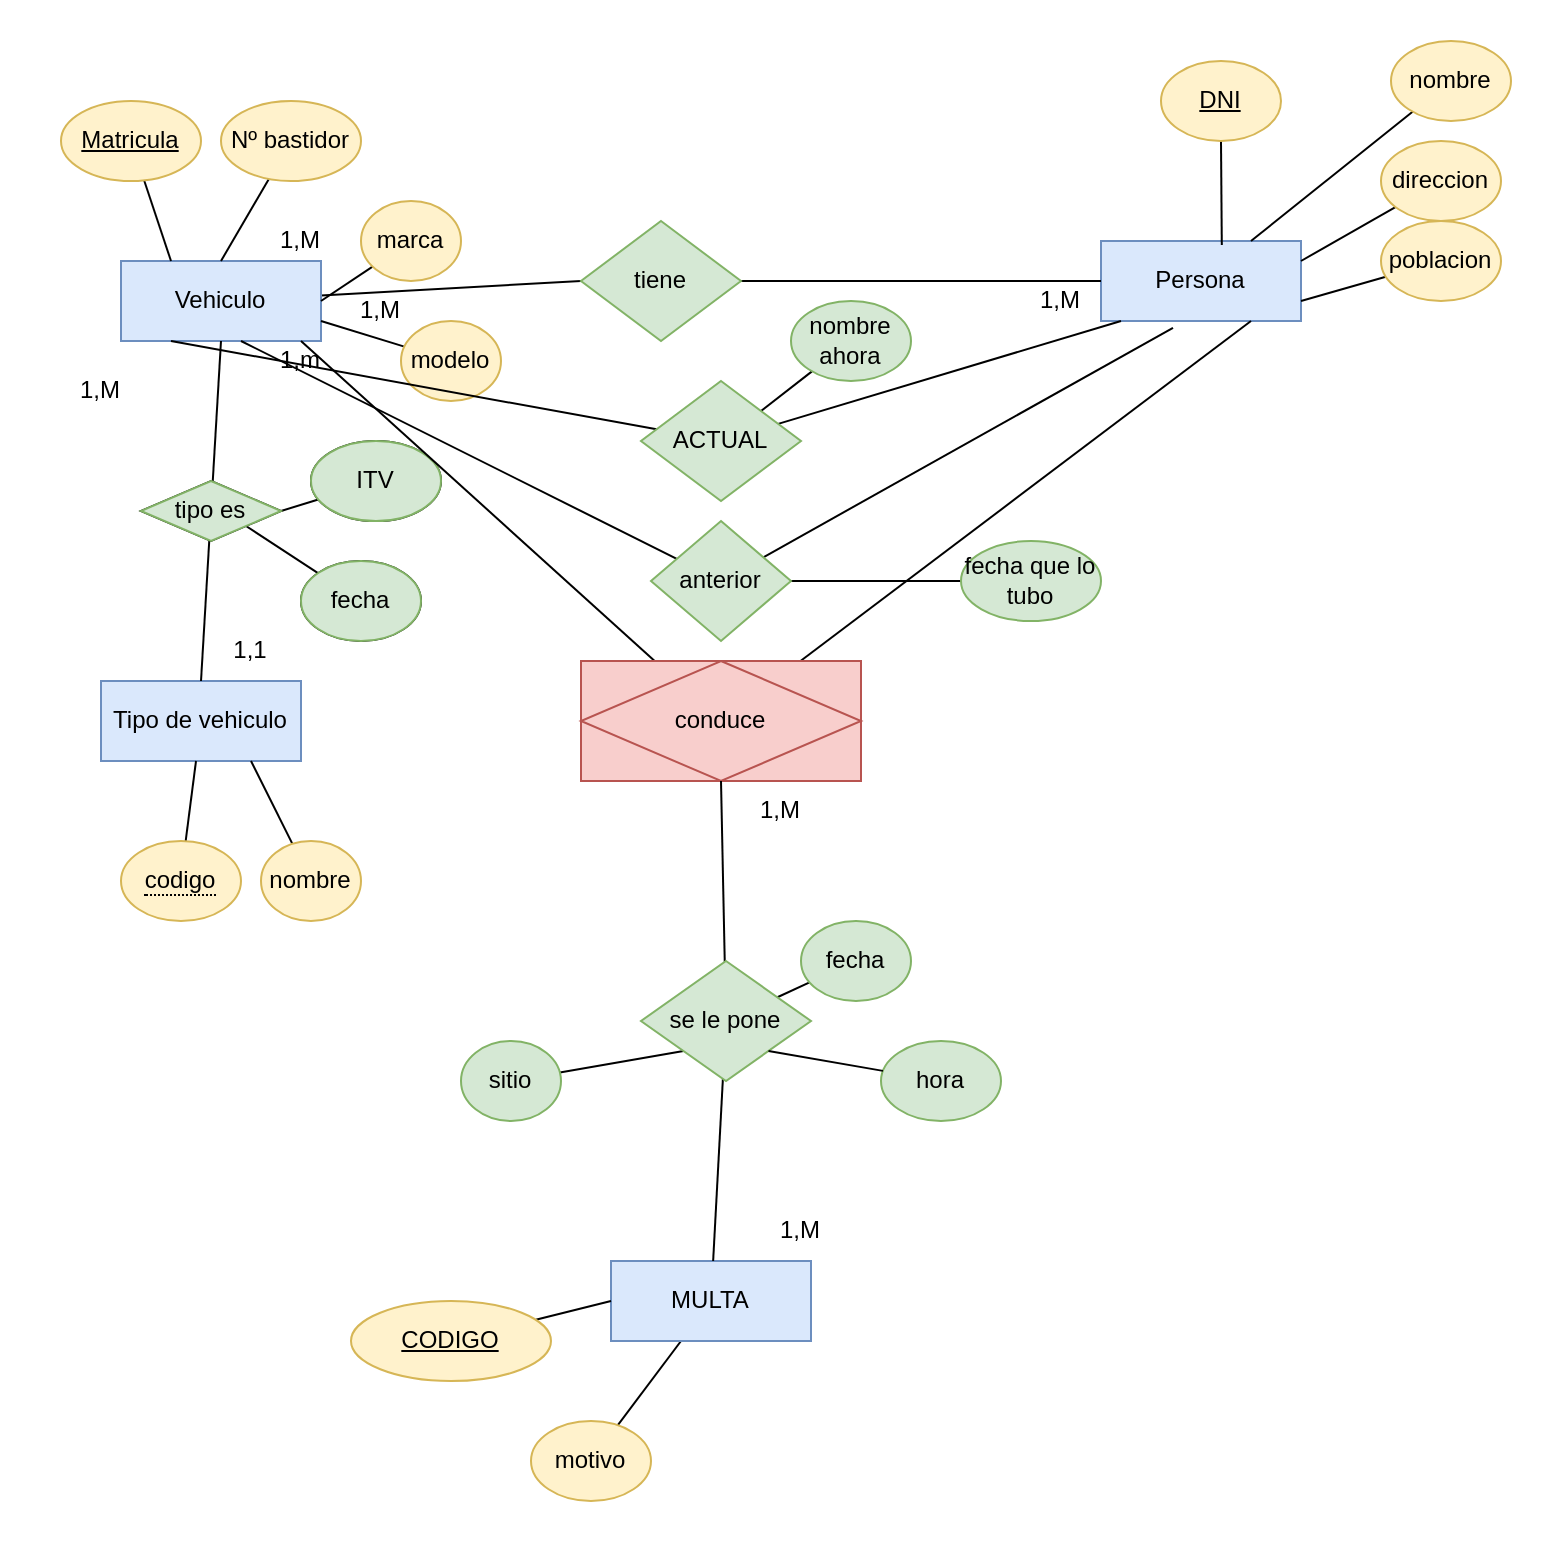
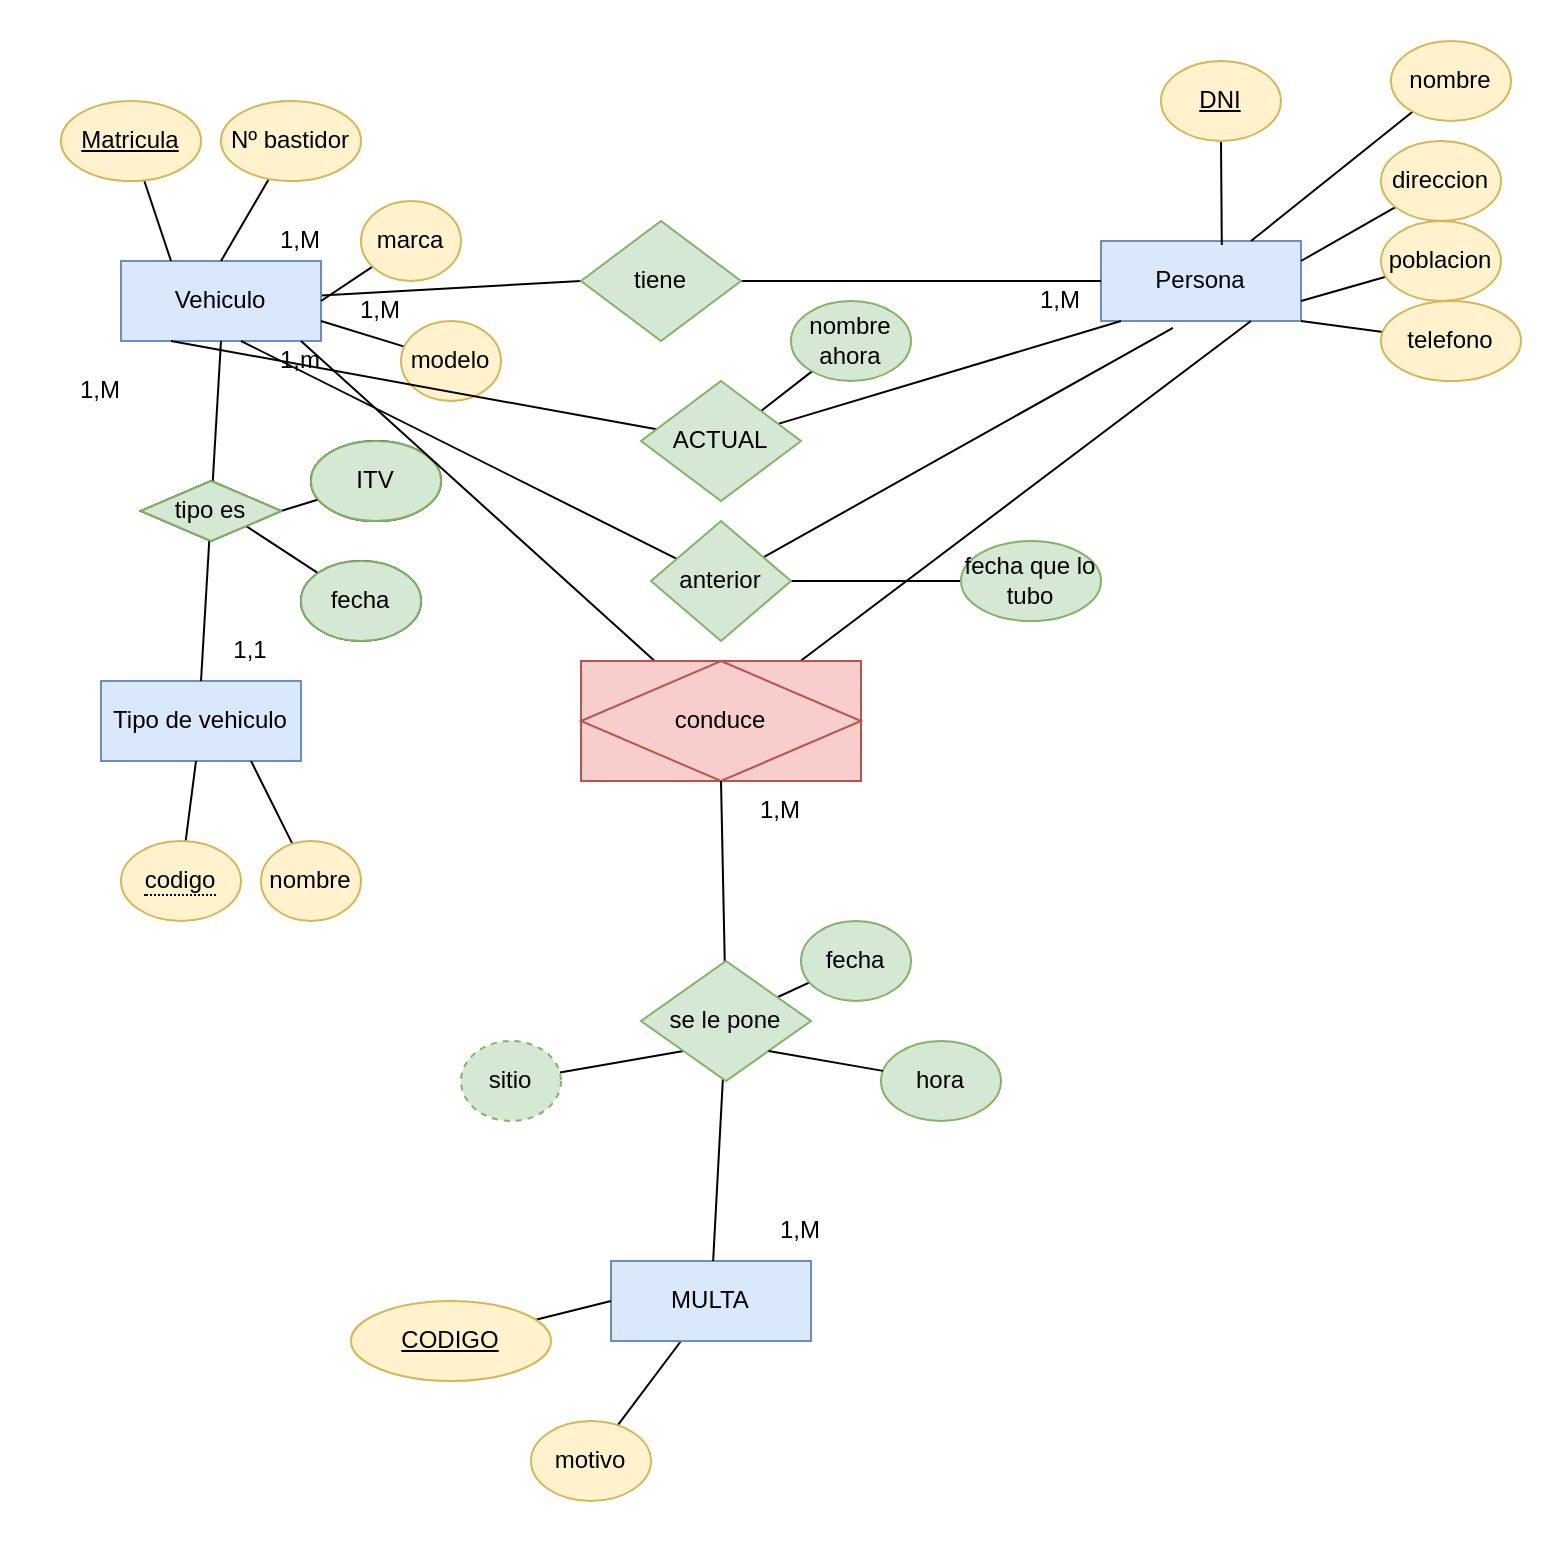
edge "Persona" -- "telefono": added
node "telefono": added
node "sitio": style solid -> dashed
